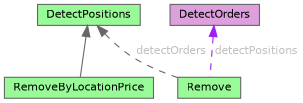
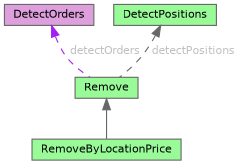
edge "Remove" -> "DetectPositions": label " detectOrders" -> " detectPositions"
edge "Remove" -> "DetectOrders": label " detectPositions" -> " detectOrders"
edge "RemoveByLocationPrice" -> "DetectPositions": now "RemoveByLocationPrice" -> "Remove"
